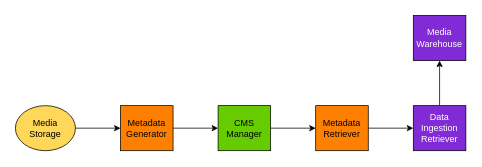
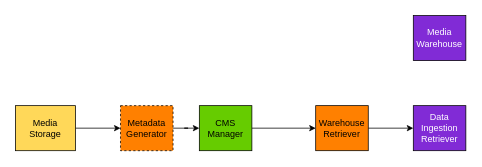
edge "Data Ingestion Retriever" -> "Media Warehouse": removed
node "Media Storage": shape ellipse -> rectangle
node "Metadata Generator": style solid -> dashed
node "CMS Manager": moved (244, 128) -> (225, 128)
node "Metadata Retriever": label "Metadata Retriever" -> "Warehouse Retriever"
